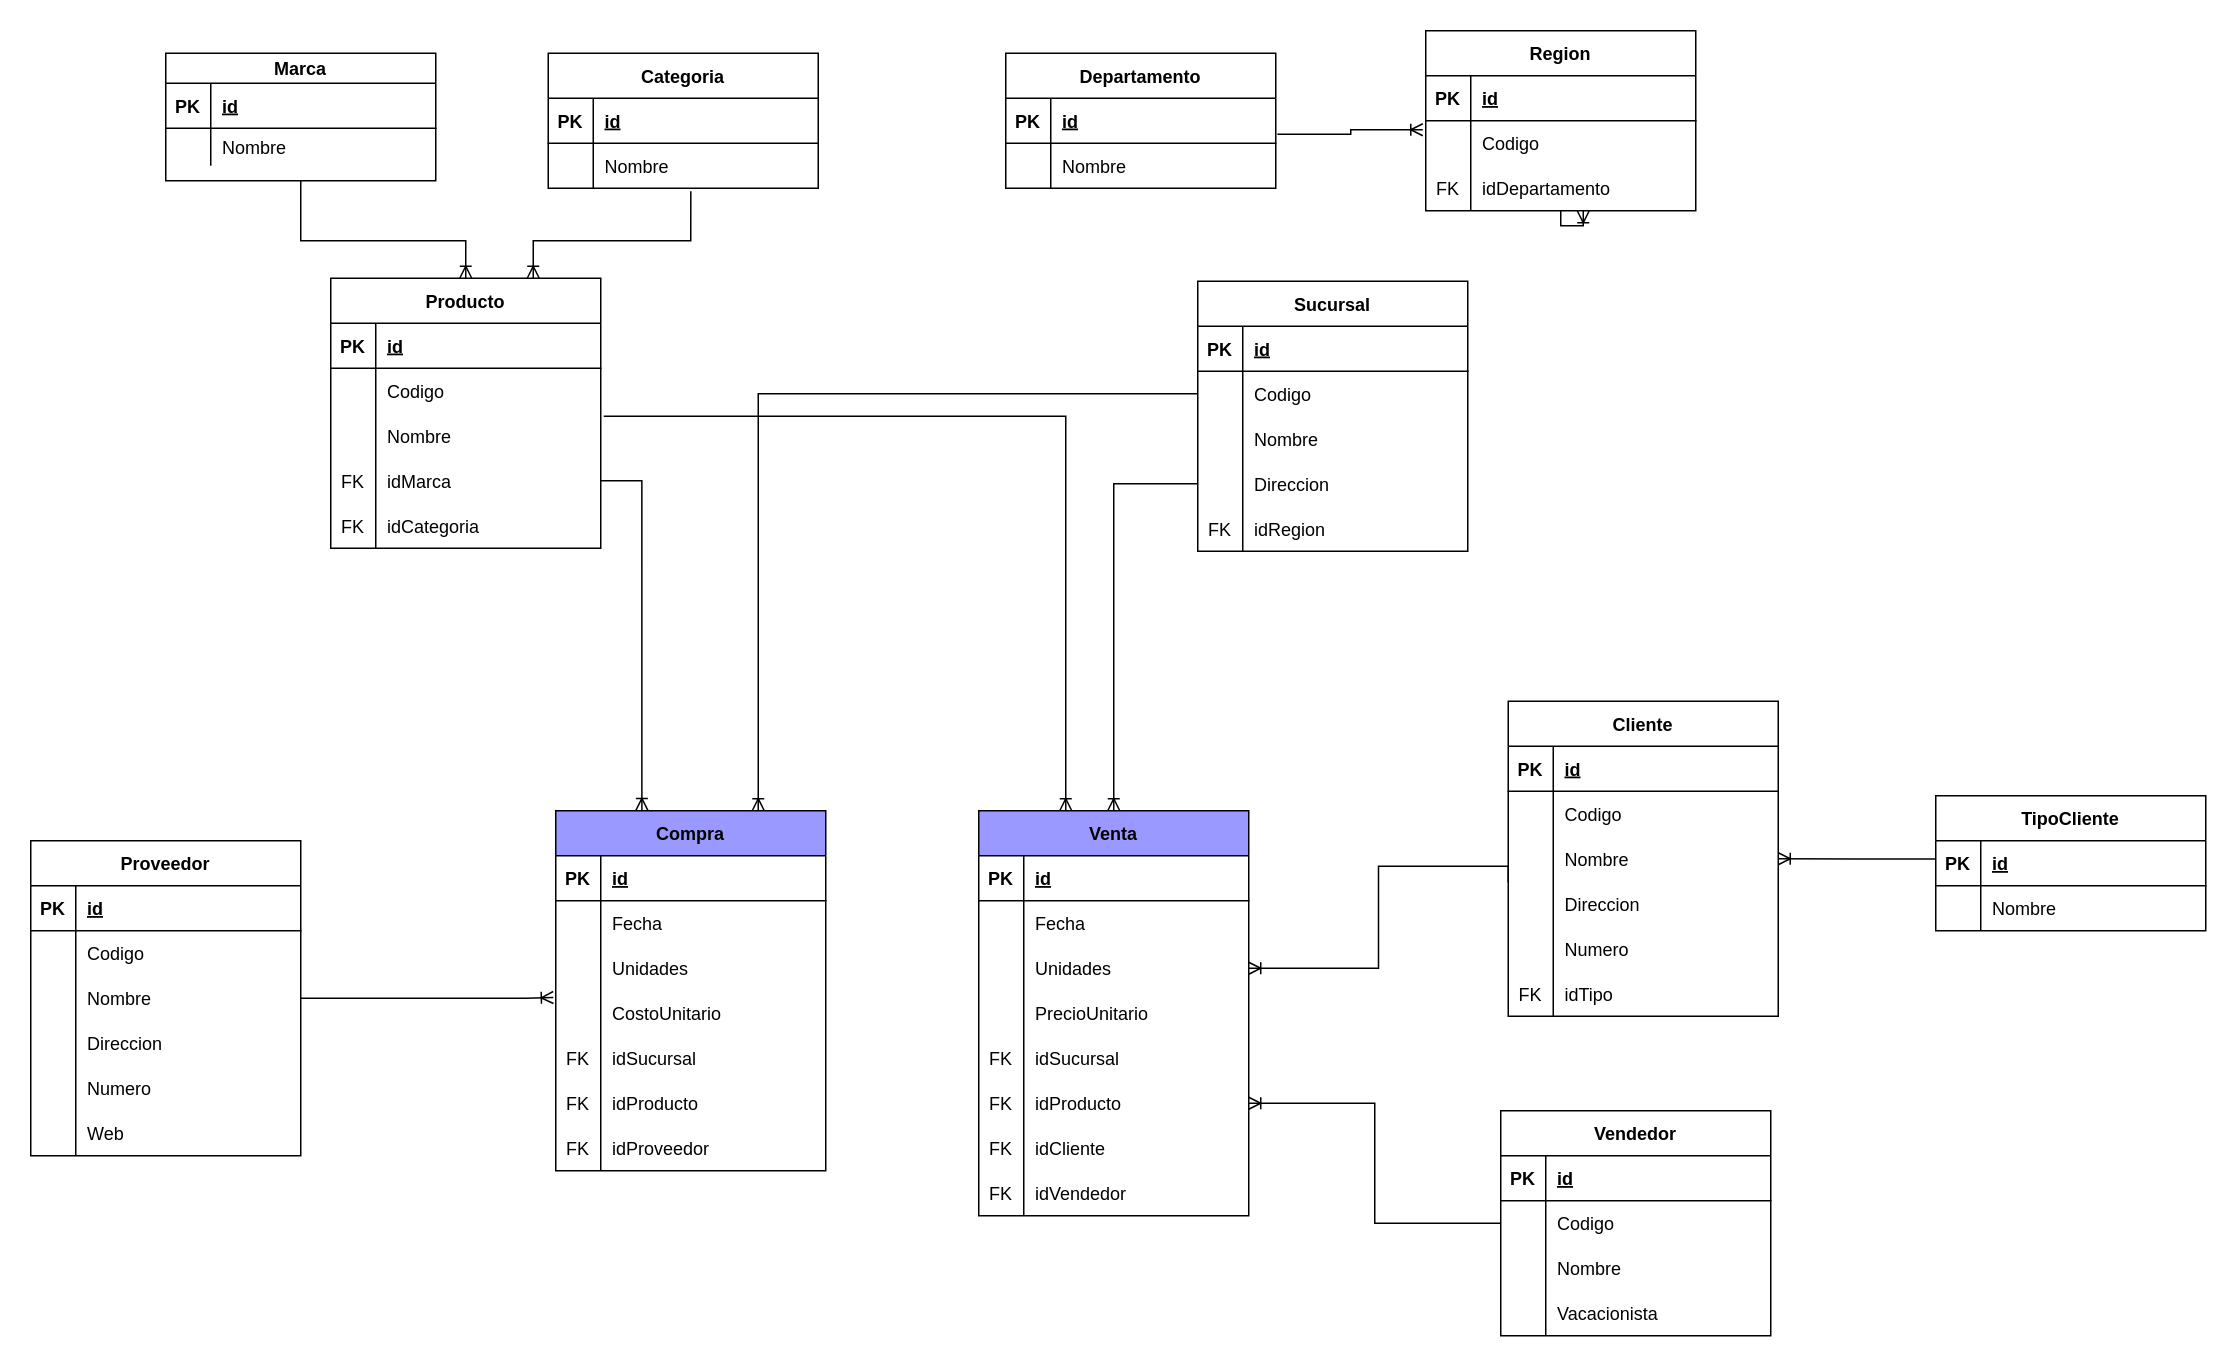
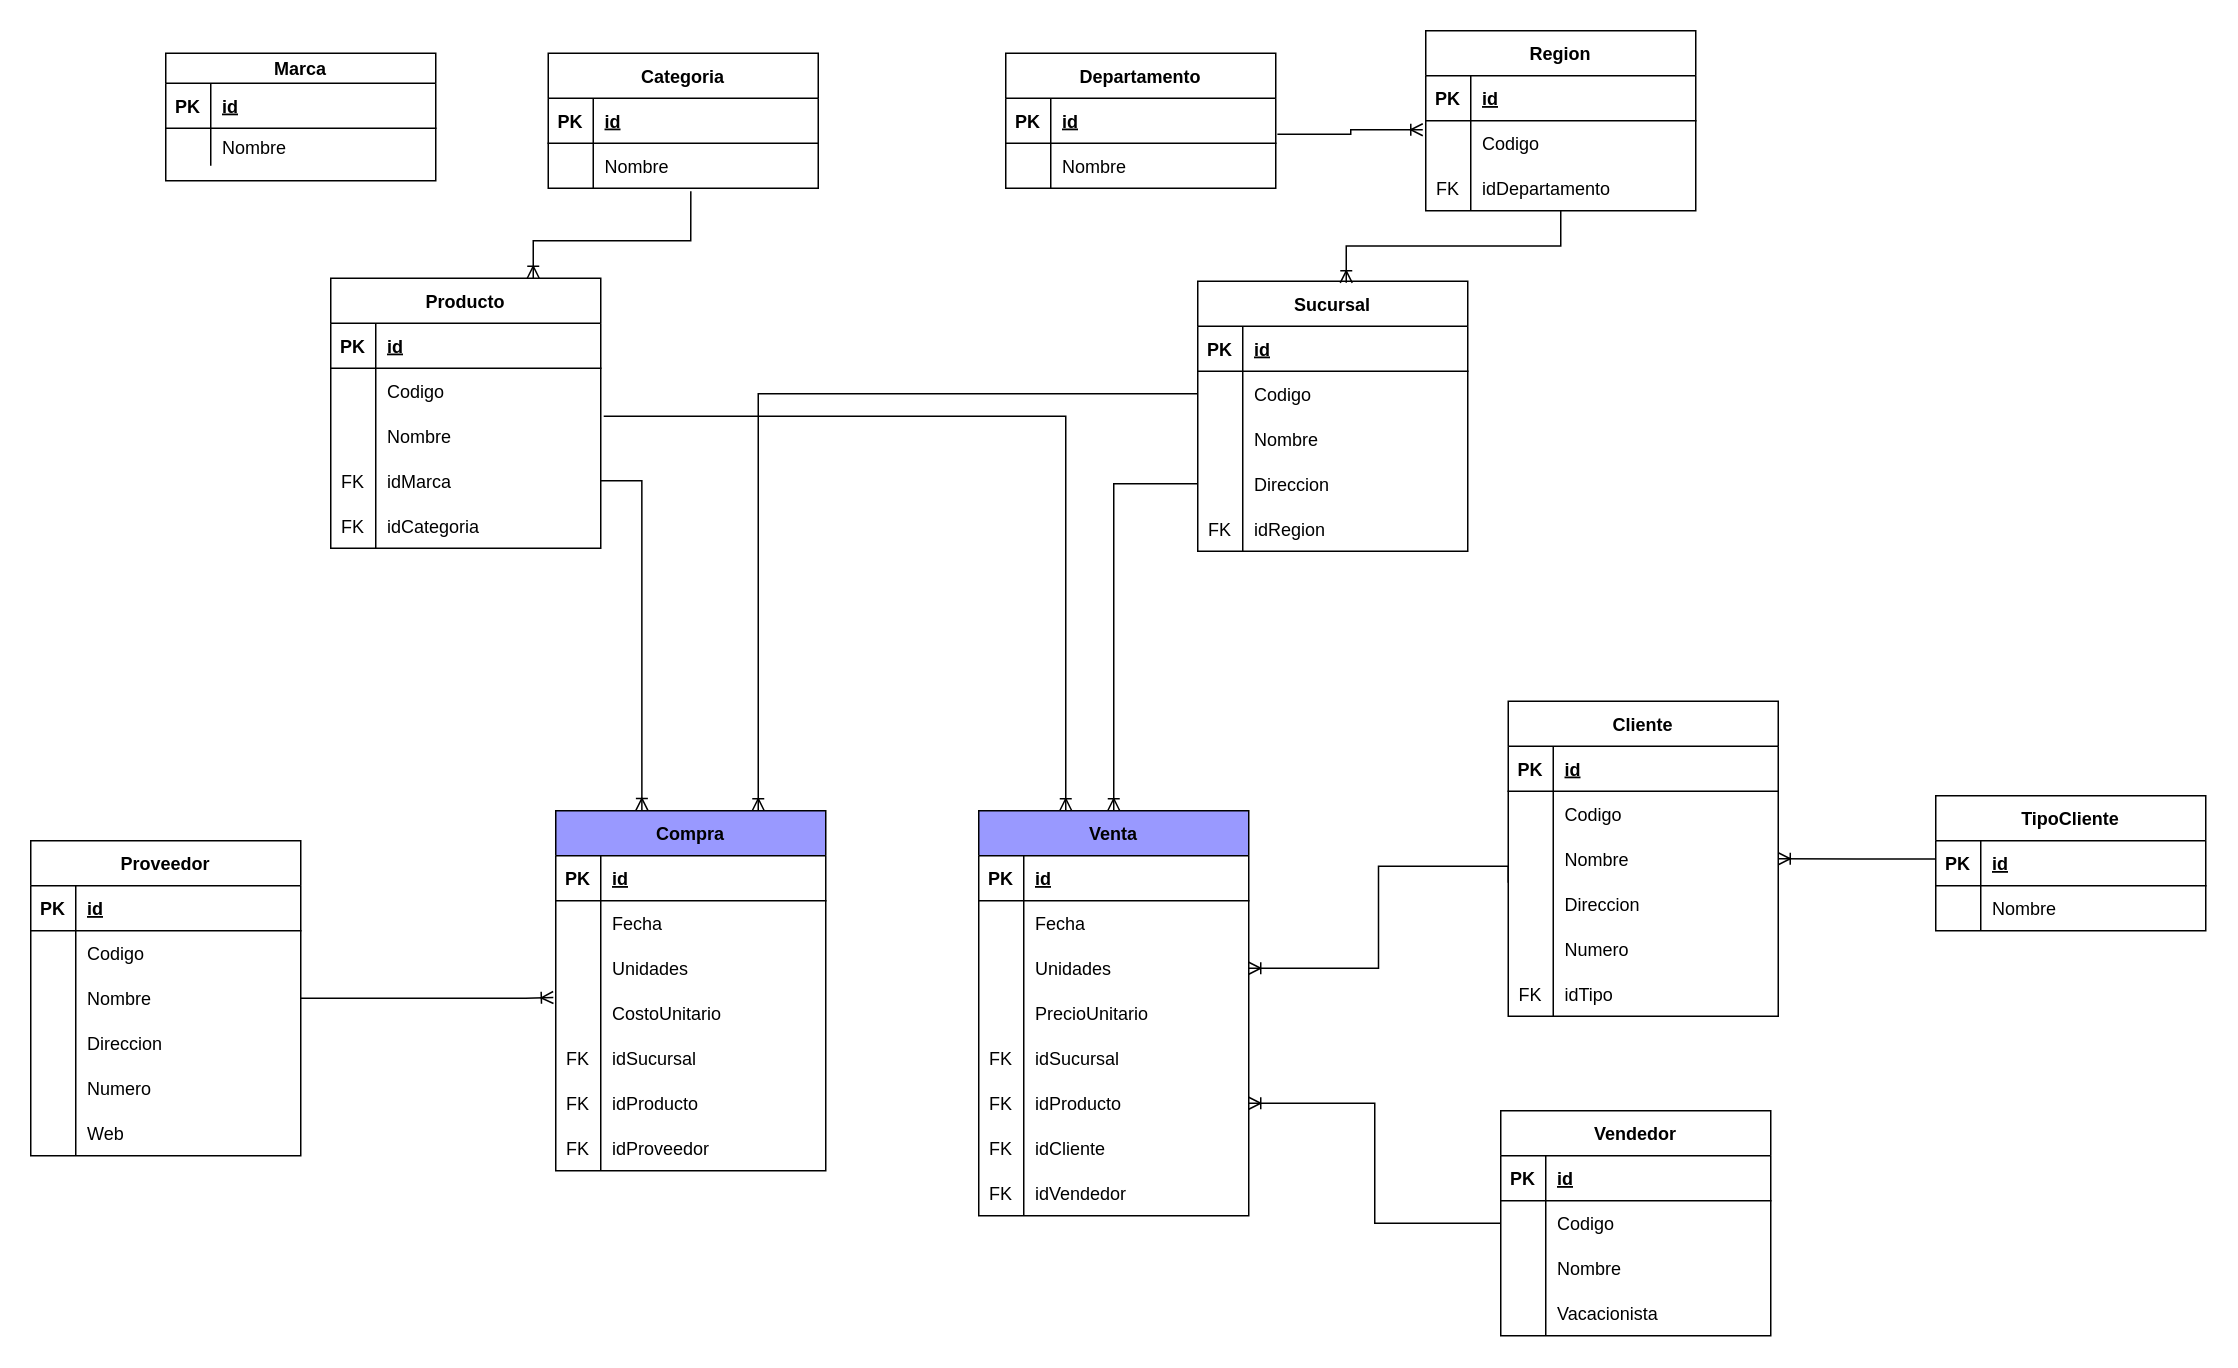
edge "Region" -> "idDepartamento": now "Region" -> "Sucursal"
edge "Marca" -> "Producto": removed
